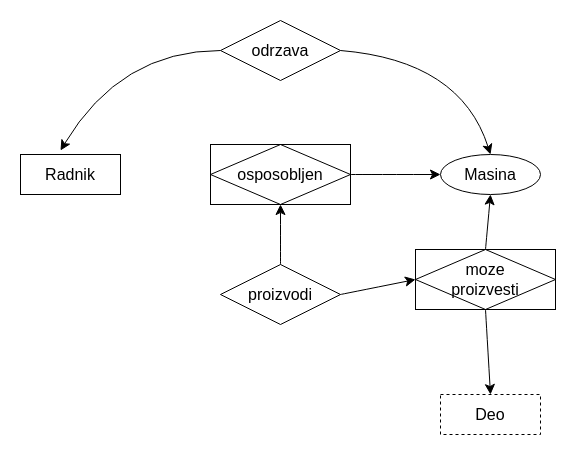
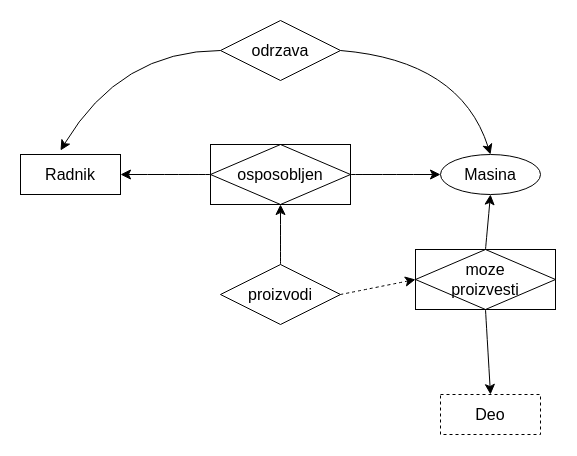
edge "osposobljen" -> "Radnik": added
edge "proizvodi" -> "moze proizvesti": style solid -> dashed
